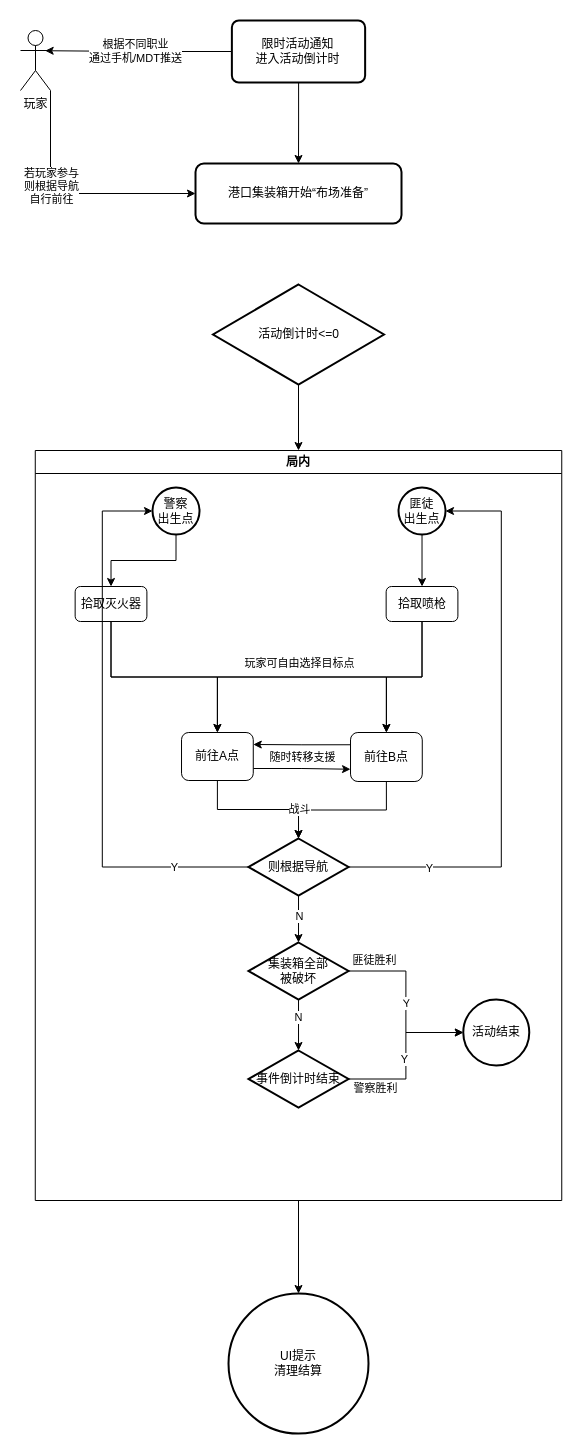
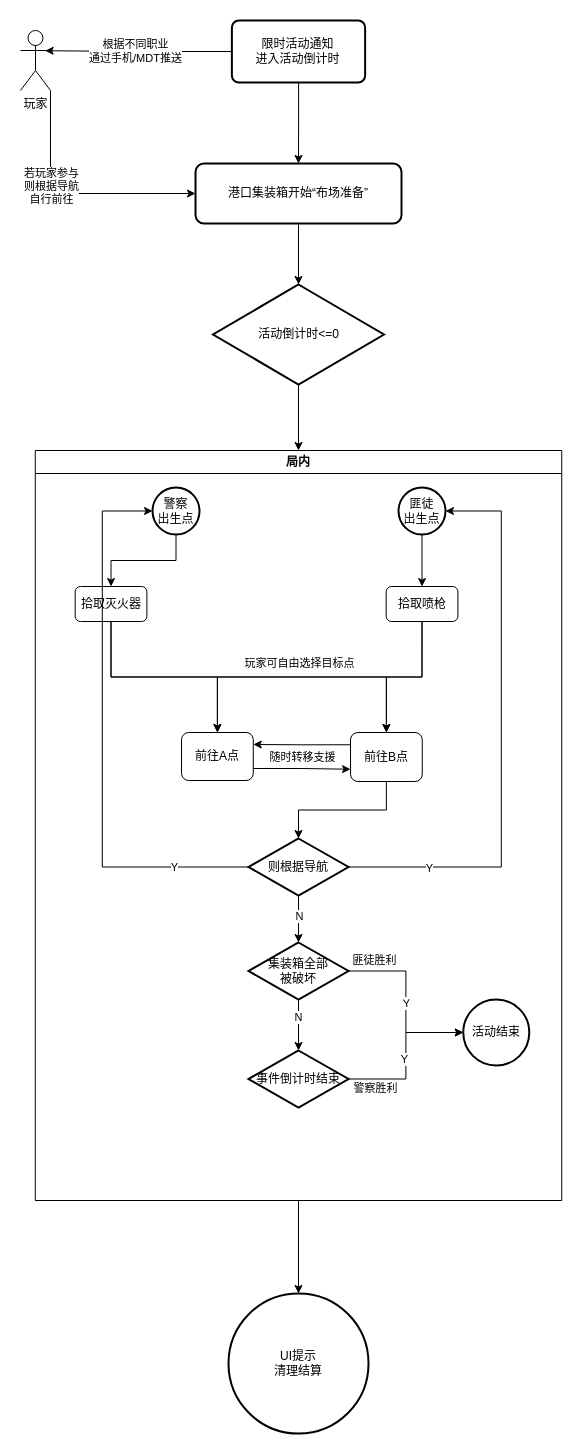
edge "港口集装箱开始“布场准备”" -> "活动倒计时<=0": added
edge "前往A点" -> "则根据导航": removed, label "战斗"
